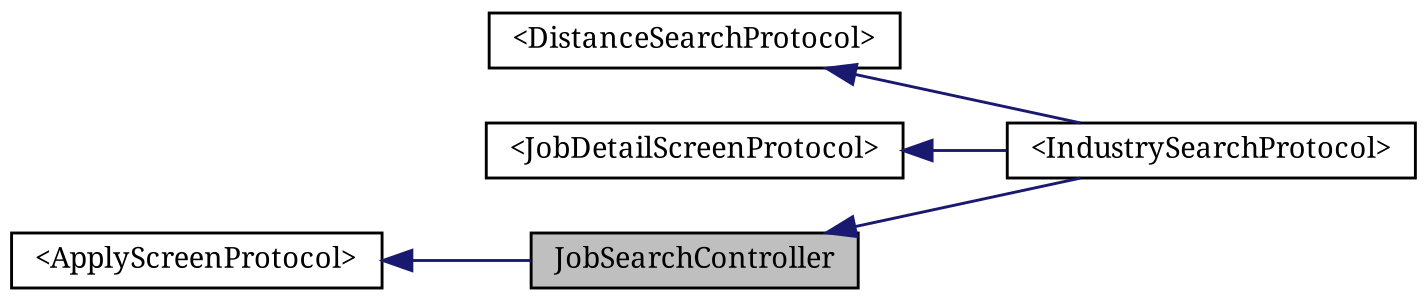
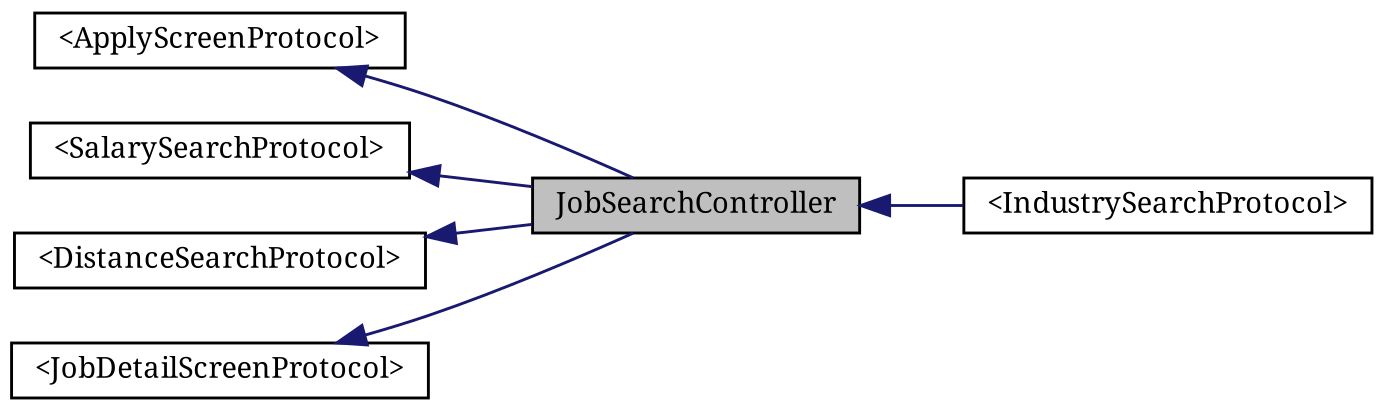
edge "<IndustrySearchProtocol>" -> "<DistanceSearchProtocol>": now "JobSearchController" -> "<DistanceSearchProtocol>"
node "<SalarySearchProtocol>": added
edge "<IndustrySearchProtocol>" -> "<JobDetailScreenProtocol>": now "JobSearchController" -> "<JobDetailScreenProtocol>"
